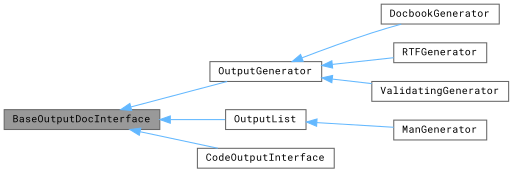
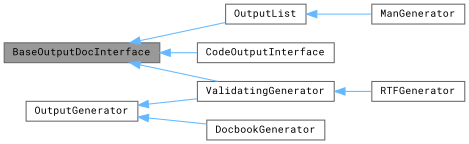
edge "RTFGenerator" -> "OutputGenerator": now "RTFGenerator" -> "ValidatingGenerator"
edge "OutputGenerator" -> "BaseOutputDocInterface": now "ValidatingGenerator" -> "BaseOutputDocInterface"
